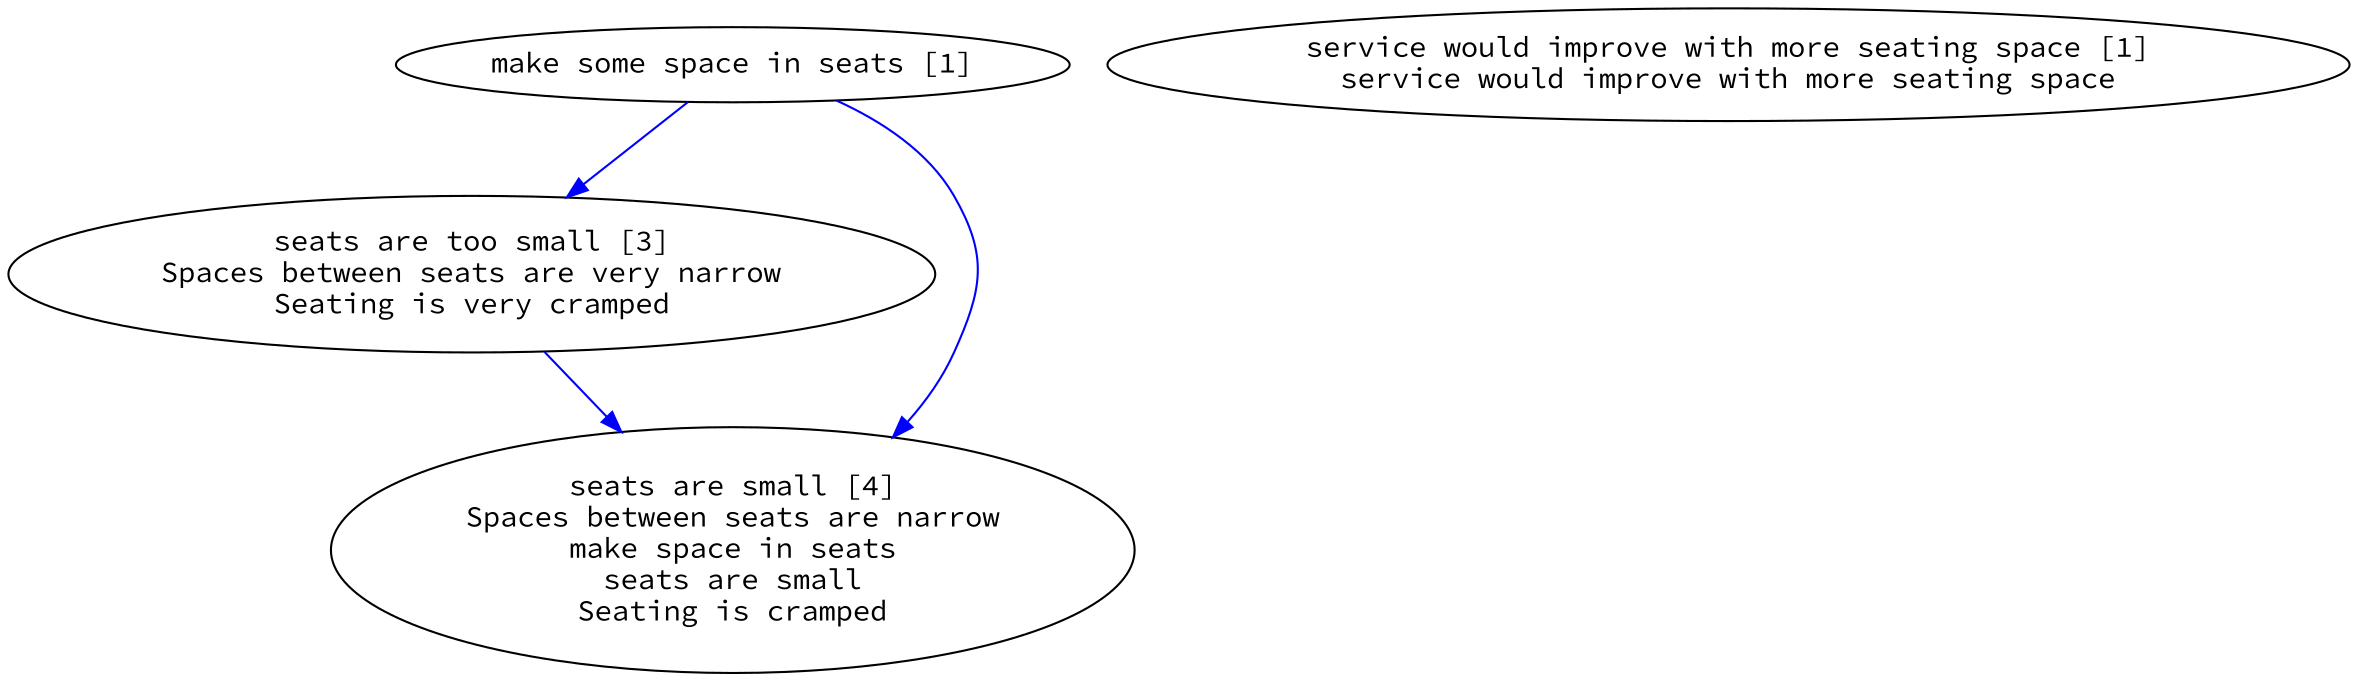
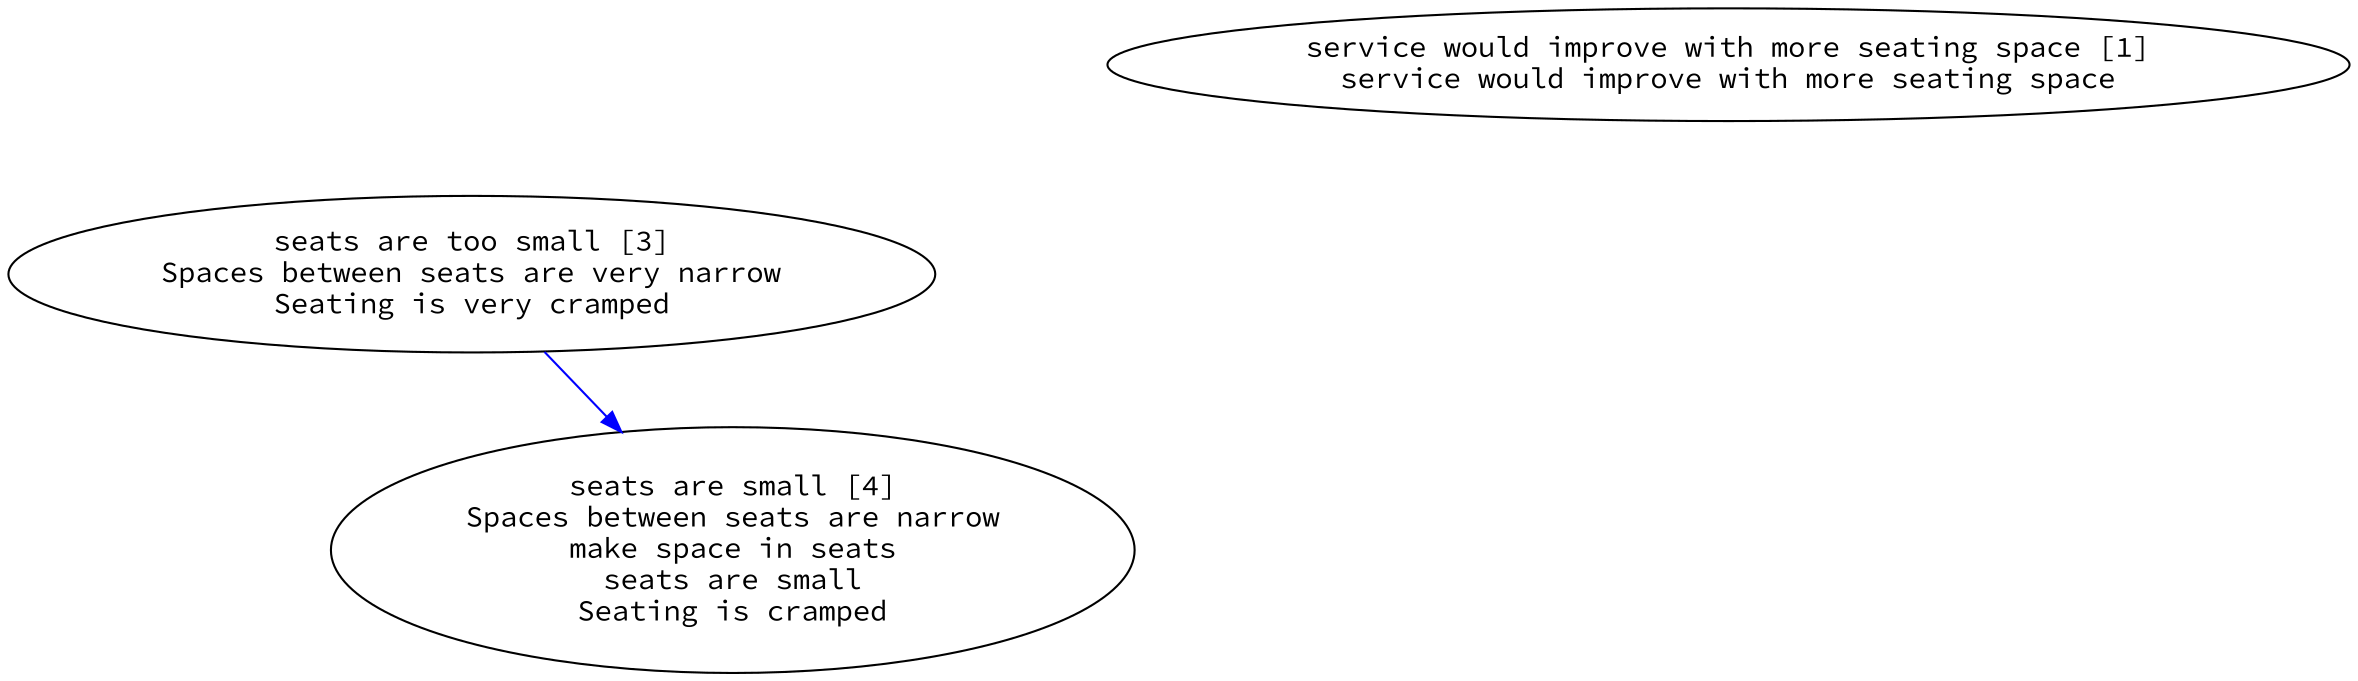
node "make some space in seats [1]": removed
